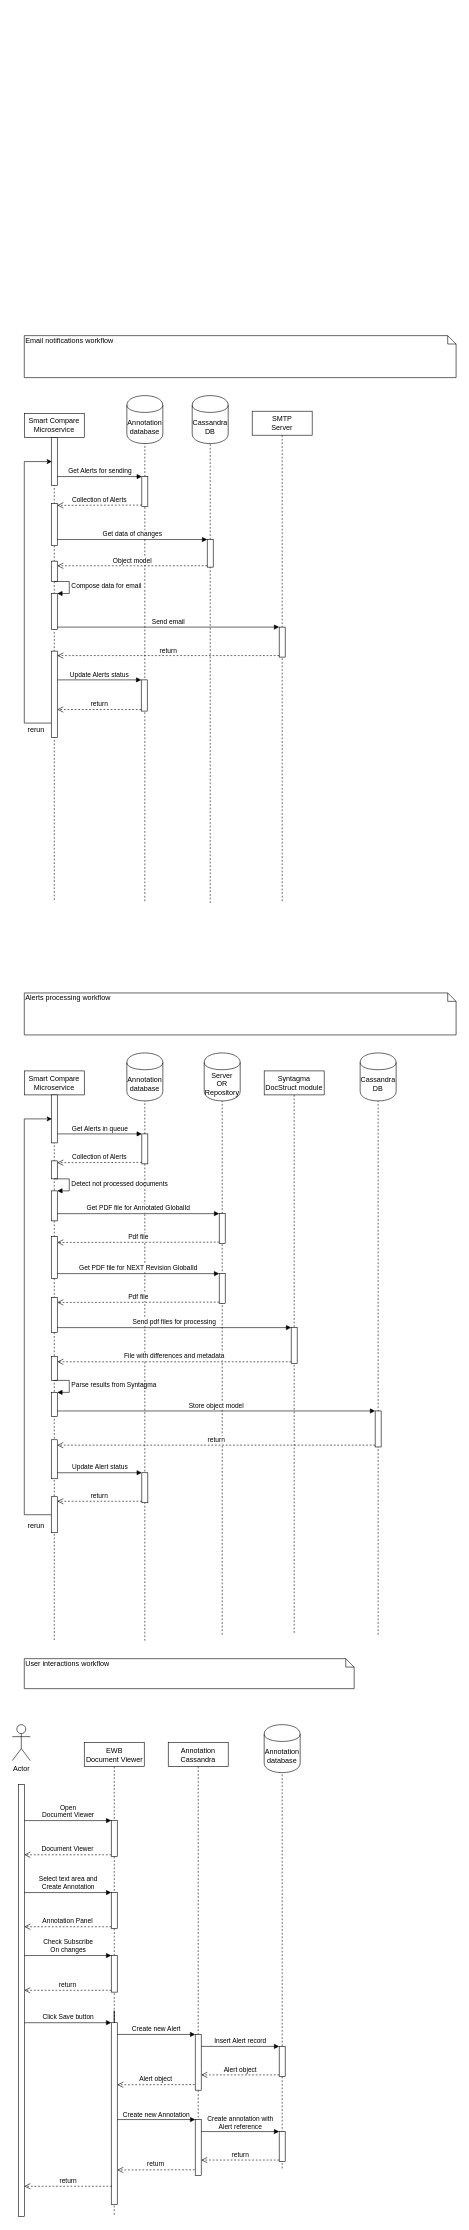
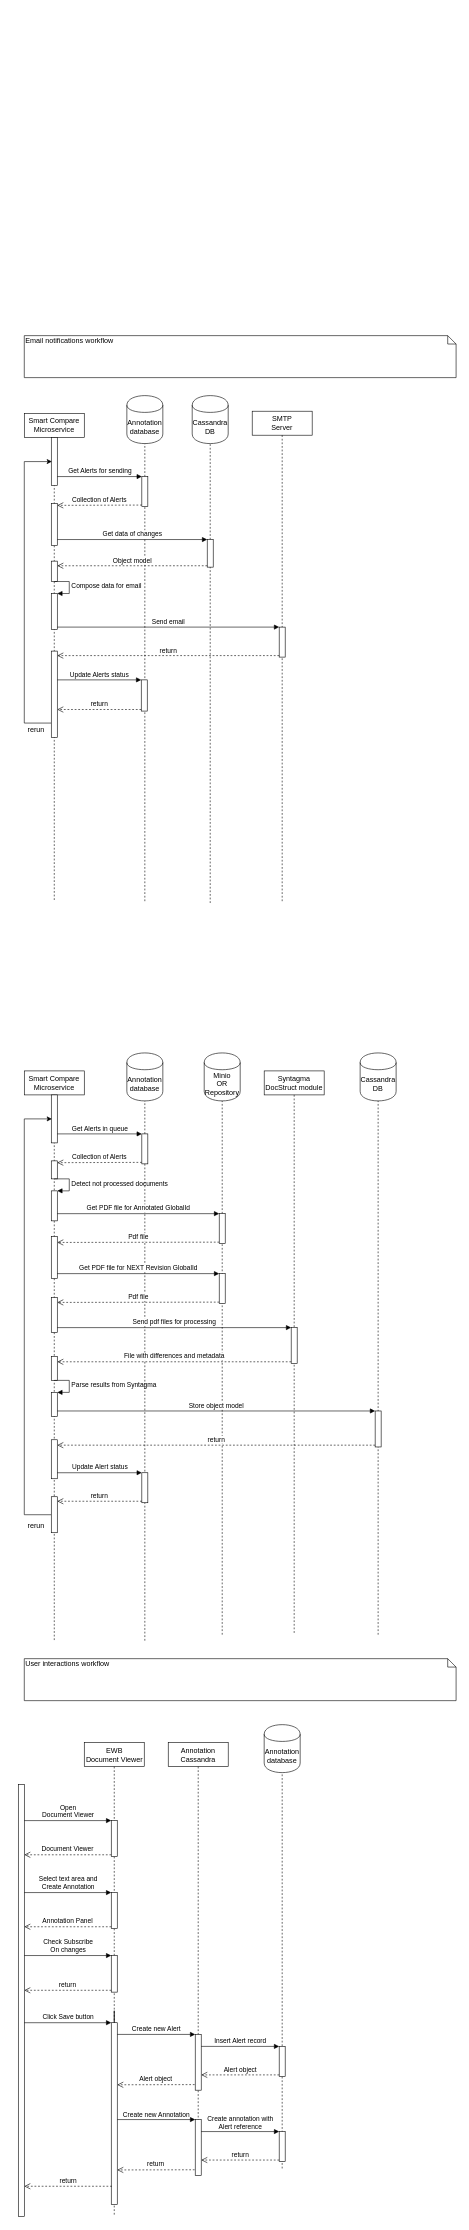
node "Alerts processing workflow": removed
node "Server OR Repository": label "Server OR Repository" -> "Minio OR Repository"
node "User interactions workflow": size 330x30 -> 432x42
node "Actor": removed
